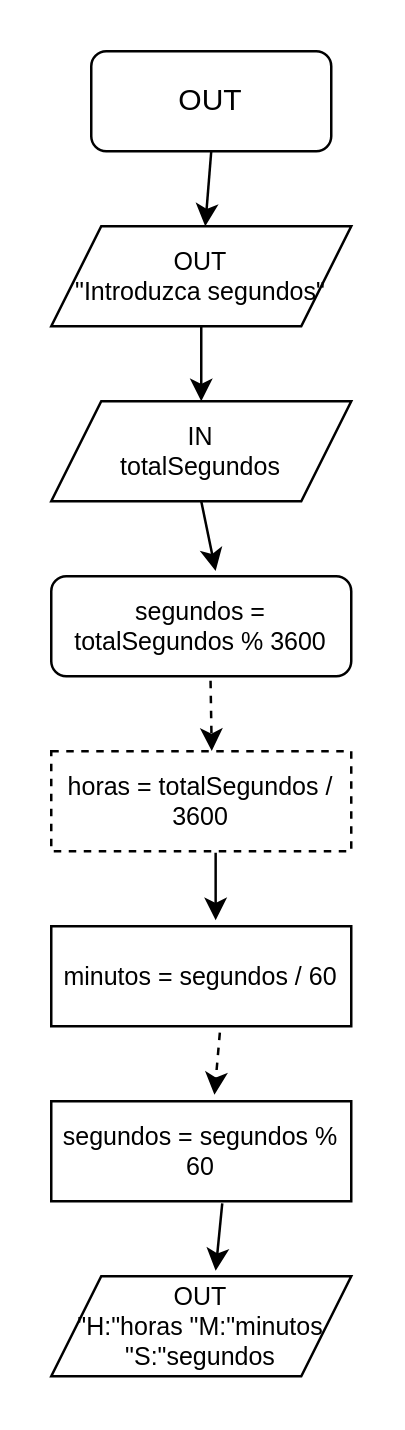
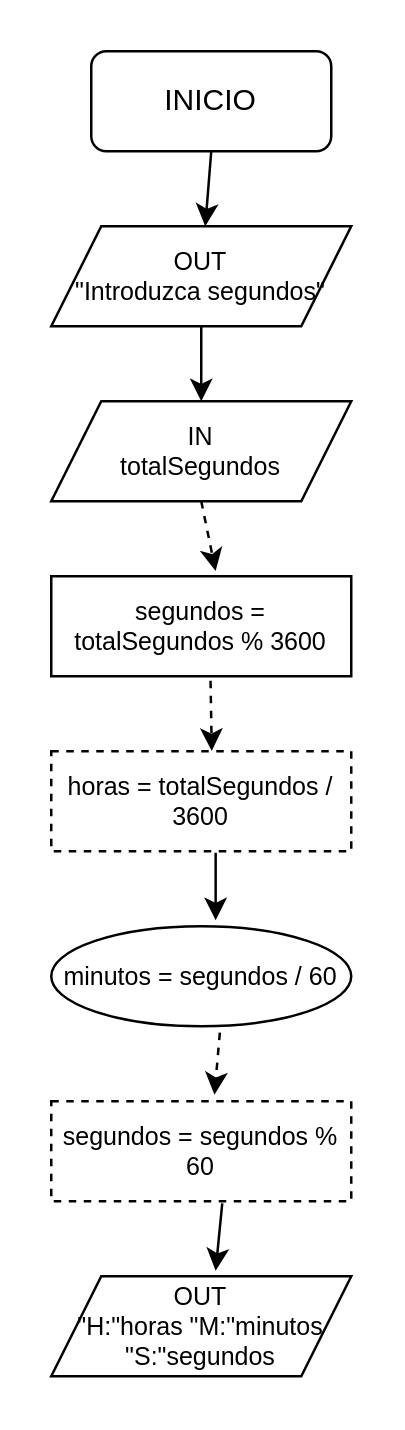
node "OUT": label "OUT" -> "INICIO"
edge "IN totalSegundos" -> "segundos = totalSegundos % 3600": style solid -> dashed
node "segundos = totalSegundos % 3600": shape rounded rectangle -> rectangle
node "minutos = segundos / 60": shape rectangle -> ellipse
node "segundos = segundos % 60": style solid -> dashed
